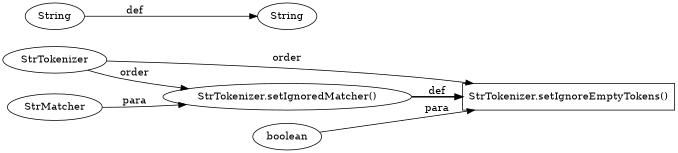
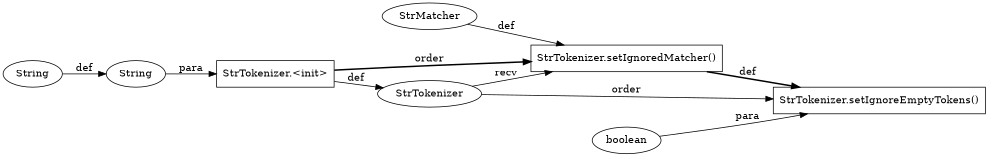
edge "StrTokenizer" -> "StrTokenizer.setIgnoredMatcher()": label "order" -> "recv"
node "StrTokenizer.<init>": added
node "StrTokenizer.setIgnoredMatcher()": shape ellipse -> box
edge "StrMatcher" -> "StrTokenizer.setIgnoredMatcher()": label "para" -> "def"
